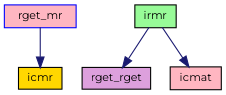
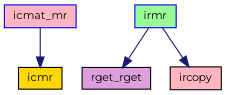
node "rget_mr": label "rget_mr" -> "icmat_mr"
node "irmr": color black -> blue
node "icmat": label "icmat" -> "ircopy"
